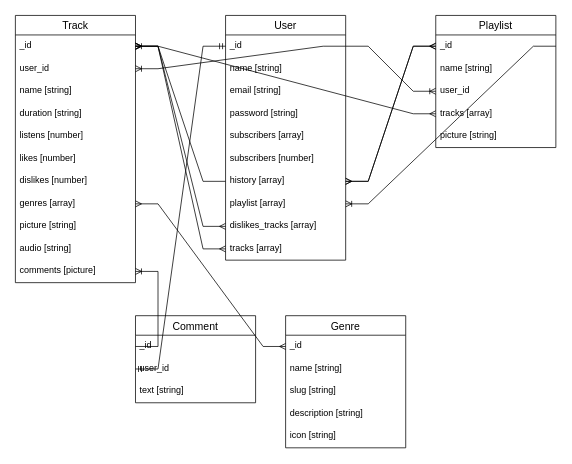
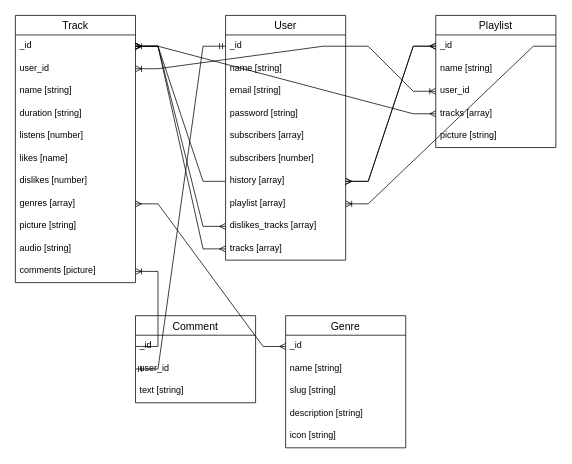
node "likes [number]": label "likes [number]" -> "likes [name]"
